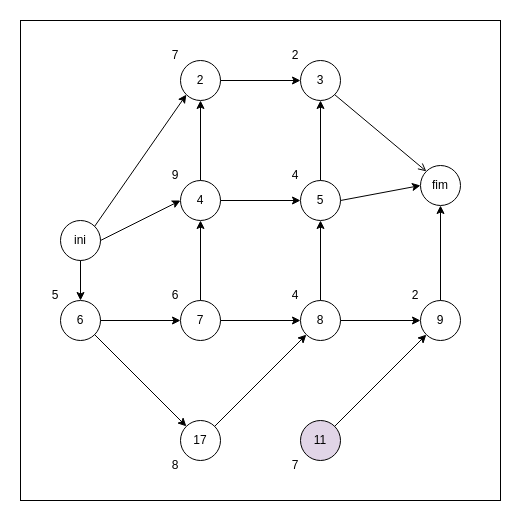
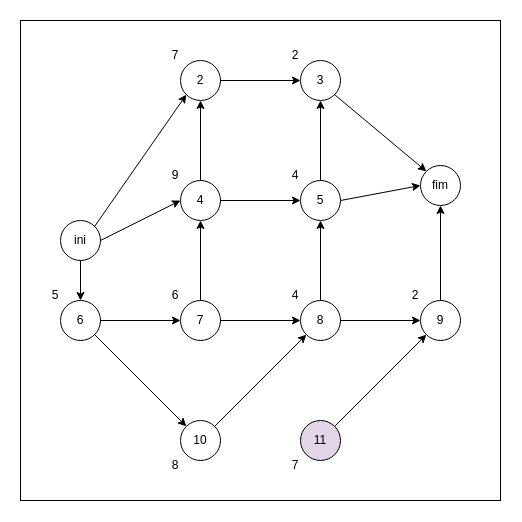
edge "3" -> "fim": arrowhead open -> classic
node "17": label "17" -> "10"
